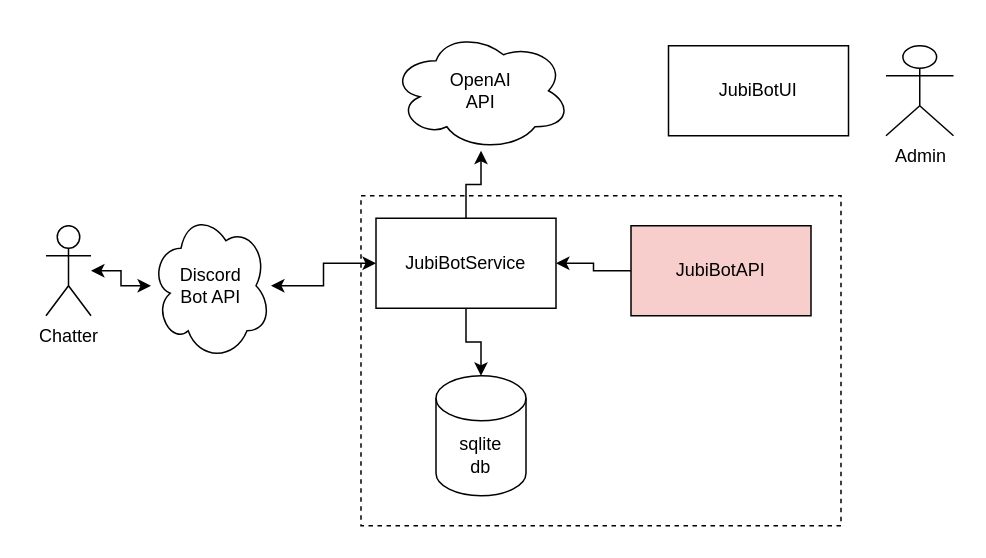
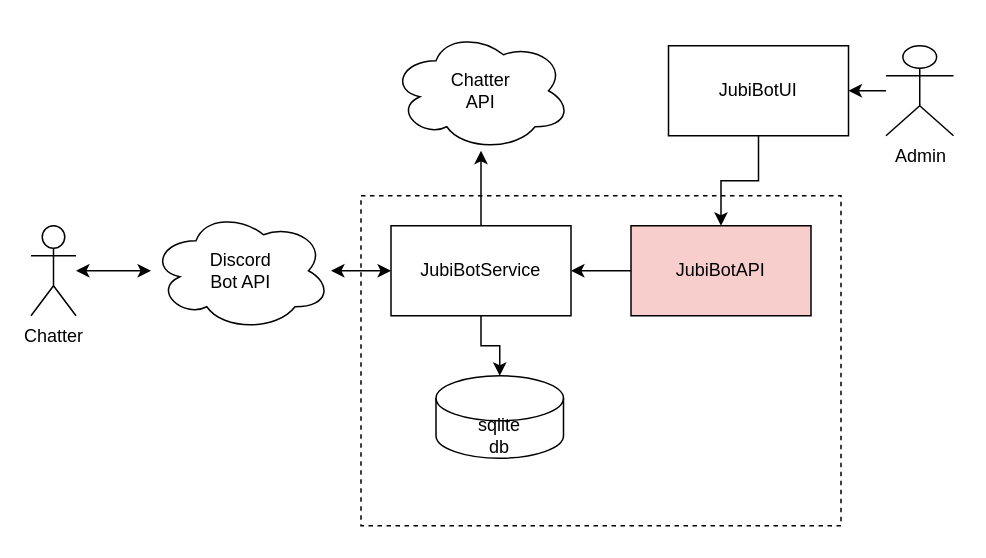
node "OpenAI API": label "OpenAI API" -> "Chatter API"
edge "Admin" -> "JubiBotUI": added
edge "JubiBotUI" -> "JubiBotAPI": added
node "JubiBotService": moved (466, 263) -> (481, 271)
node "Chatter": moved (68, 271) -> (53, 271)
node "Discord Bot API": size 120x150 -> 180x120
node "sqlite db": size 90x120 -> 128x83
